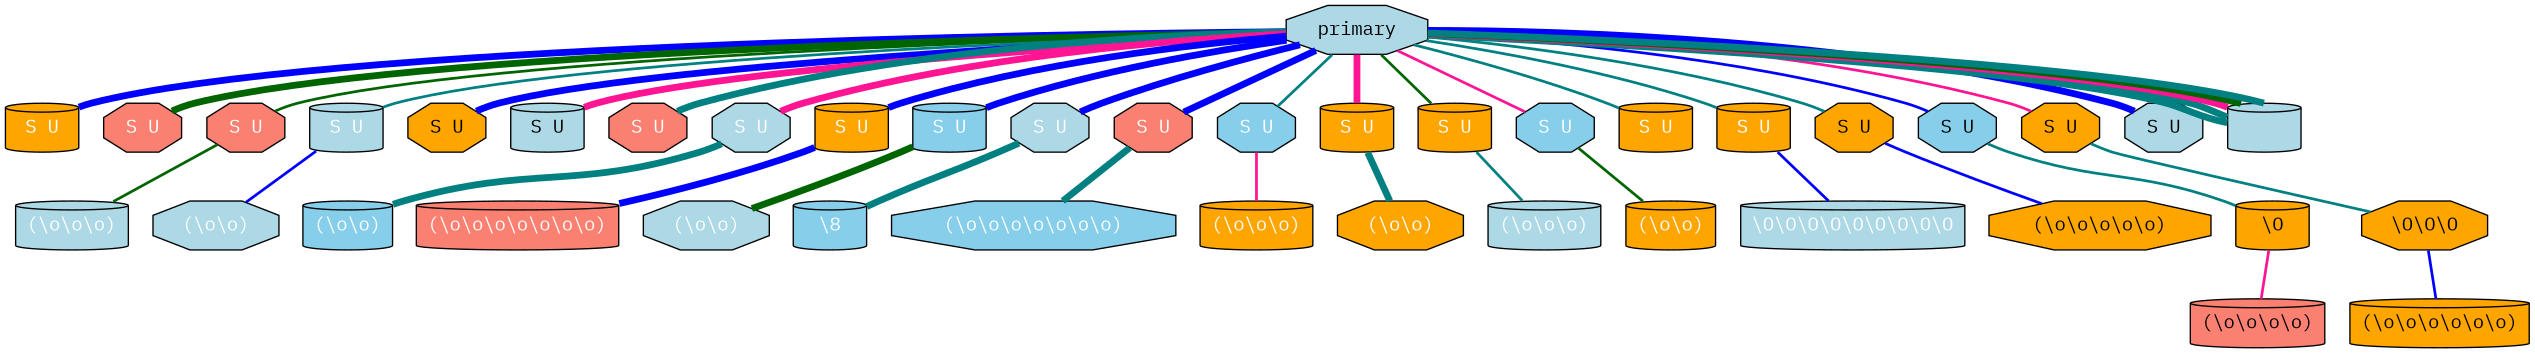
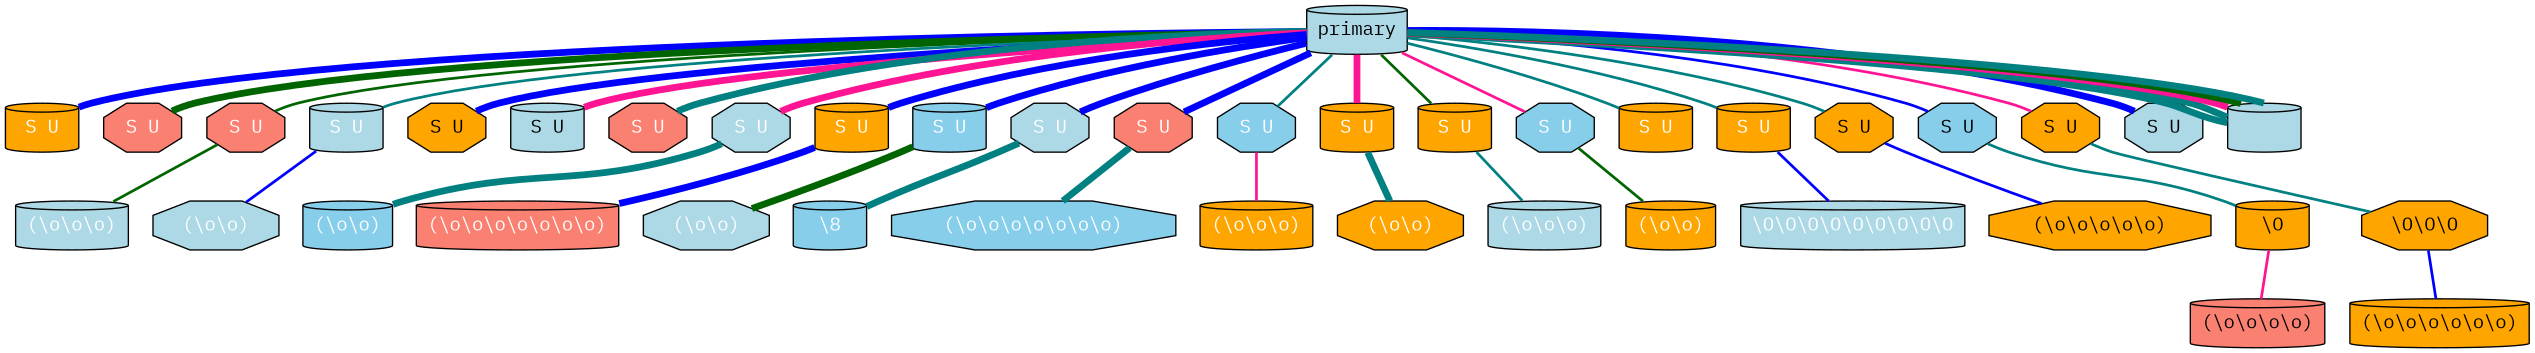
node "primary": shape octagon -> cylinder
